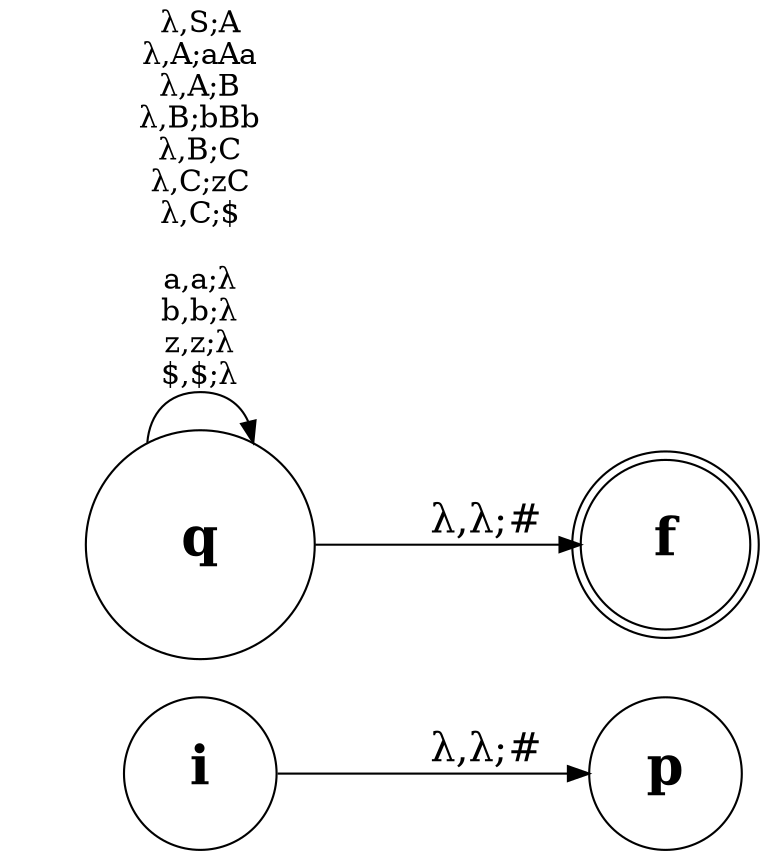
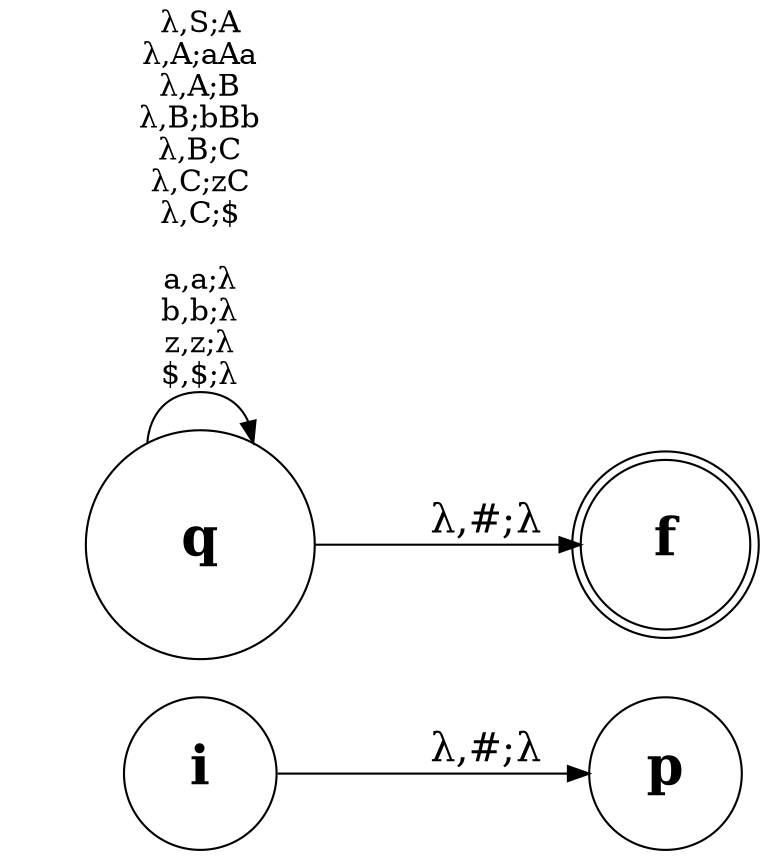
edge "q" -> "f": label "λ,λ;#" -> "λ,#;λ"
edge "i" -> "p": label "λ,λ;#" -> "λ,#;λ"
